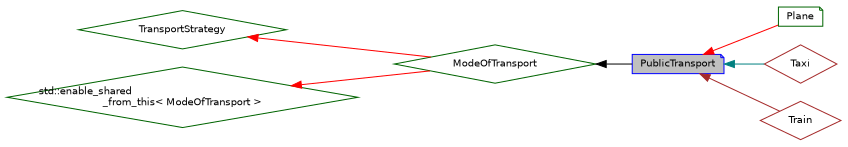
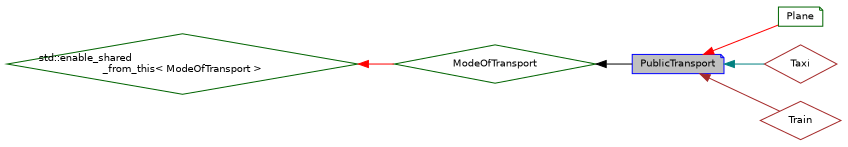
node "TransportStrategy": removed
